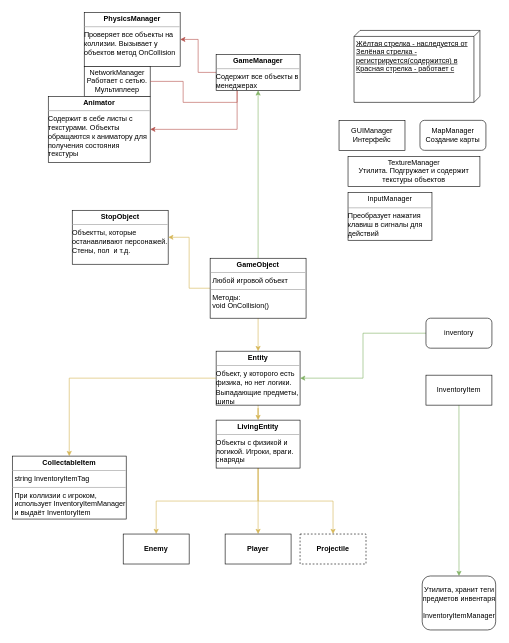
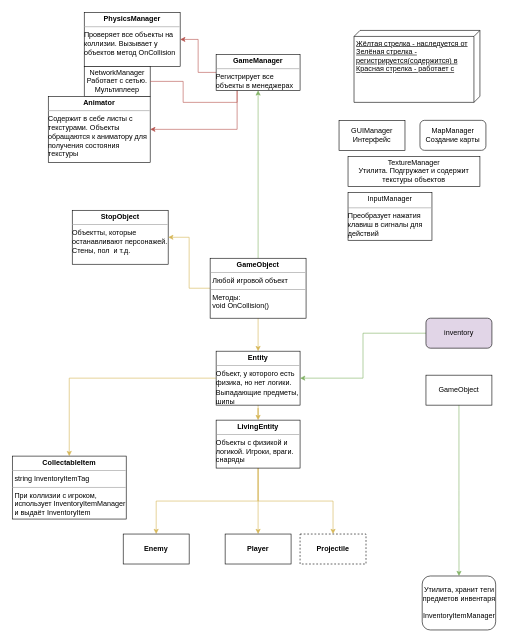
node "GameManager Содержит все объекты в менеджерах": label "GameManager Содержит все объекты в менеджерах" -> "GameManager Регистрирует все объекты в менеджерах"
node "inventory": fillcolor #ffffff -> #e1d5e7
node "InventoryItem": label "InventoryItem" -> "GameObject"
